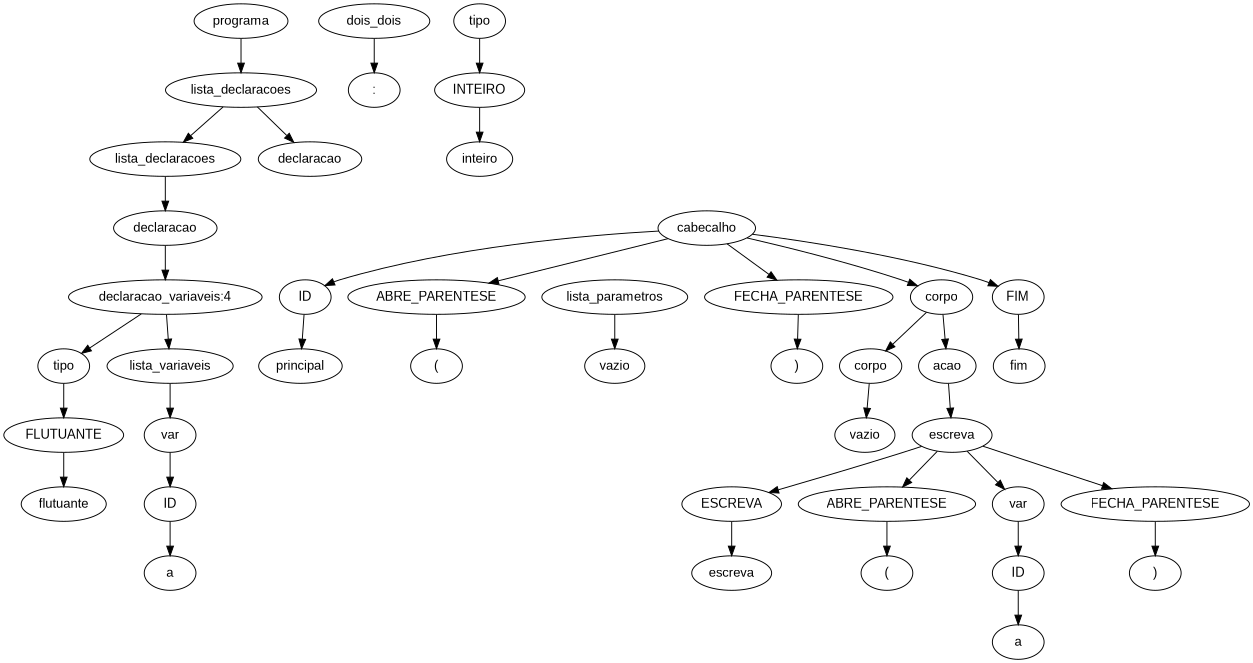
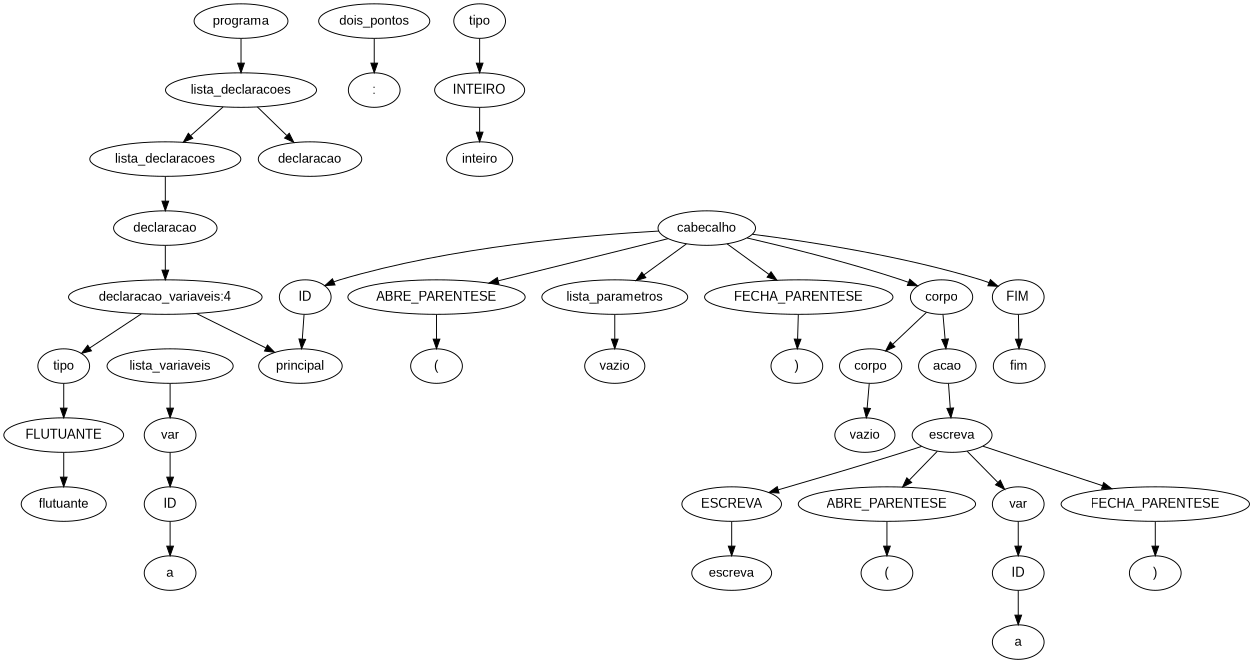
node "dois_dois": label "dois_dois" -> "dois_pontos"
edge "cabecalho" -> "lista_parametros": added
edge "declaracao_variaveis:4" -> "lista_variaveis": now "declaracao_variaveis:4" -> "principal"
